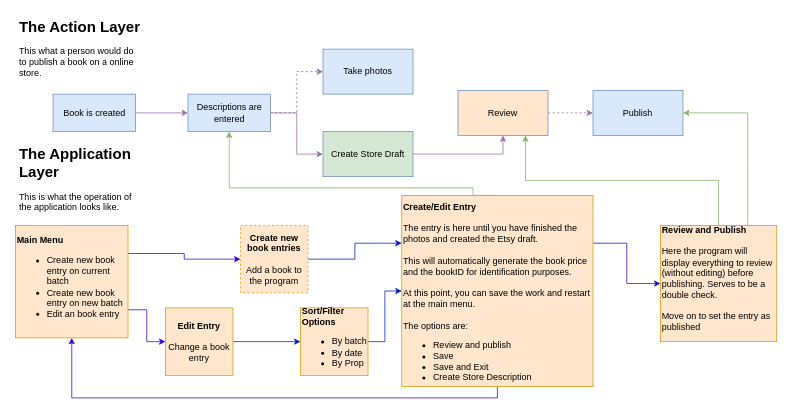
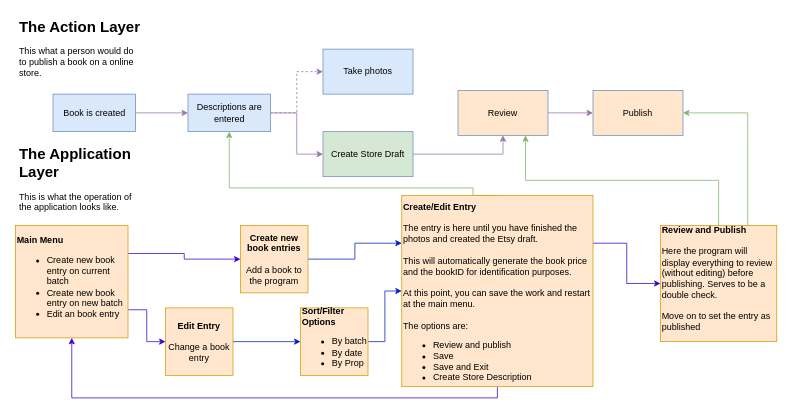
edge "Review" -> "Publish": style dashed -> solid
node "Publish": fillcolor #dae8fc -> #ffe6cc
node "Create new book entries Add a book to the program": style dashed -> solid
